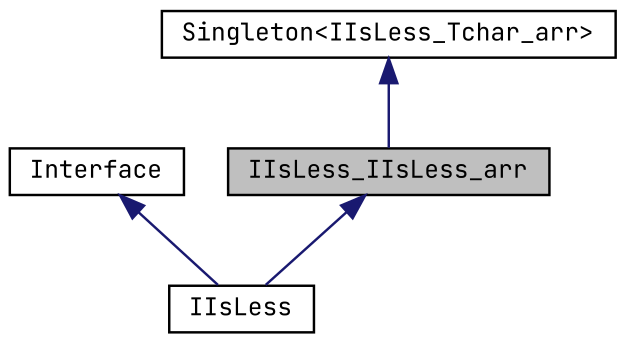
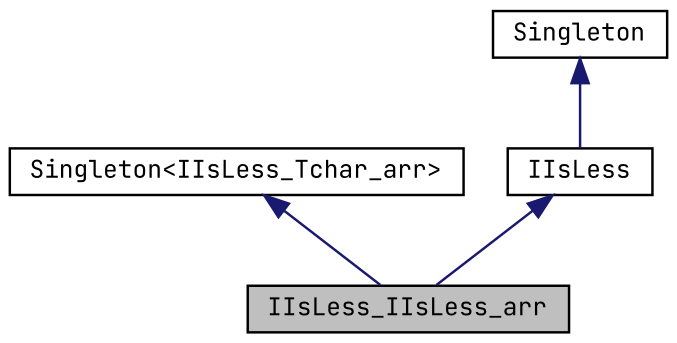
node "Interface": label "Interface" -> "Singleton"
edge "IIsLess" -> "IIsLess_IIsLess_arr": reversed
